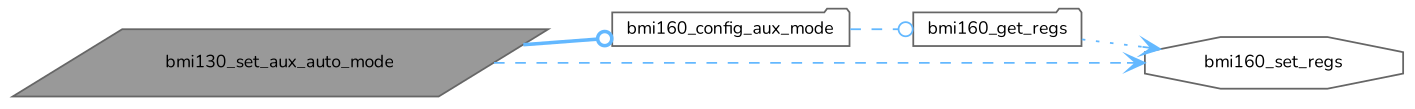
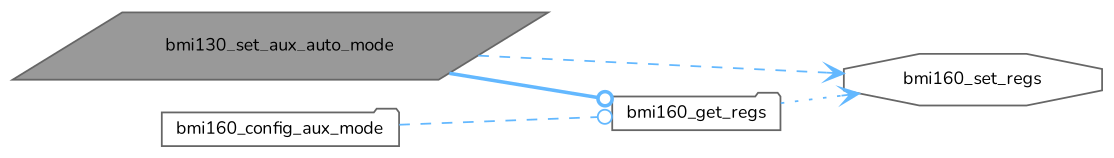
edge "bmi130_set_aux_auto_mode" -> "bmi160_config_aux_mode": now "bmi130_set_aux_auto_mode" -> "bmi160_get_regs"
